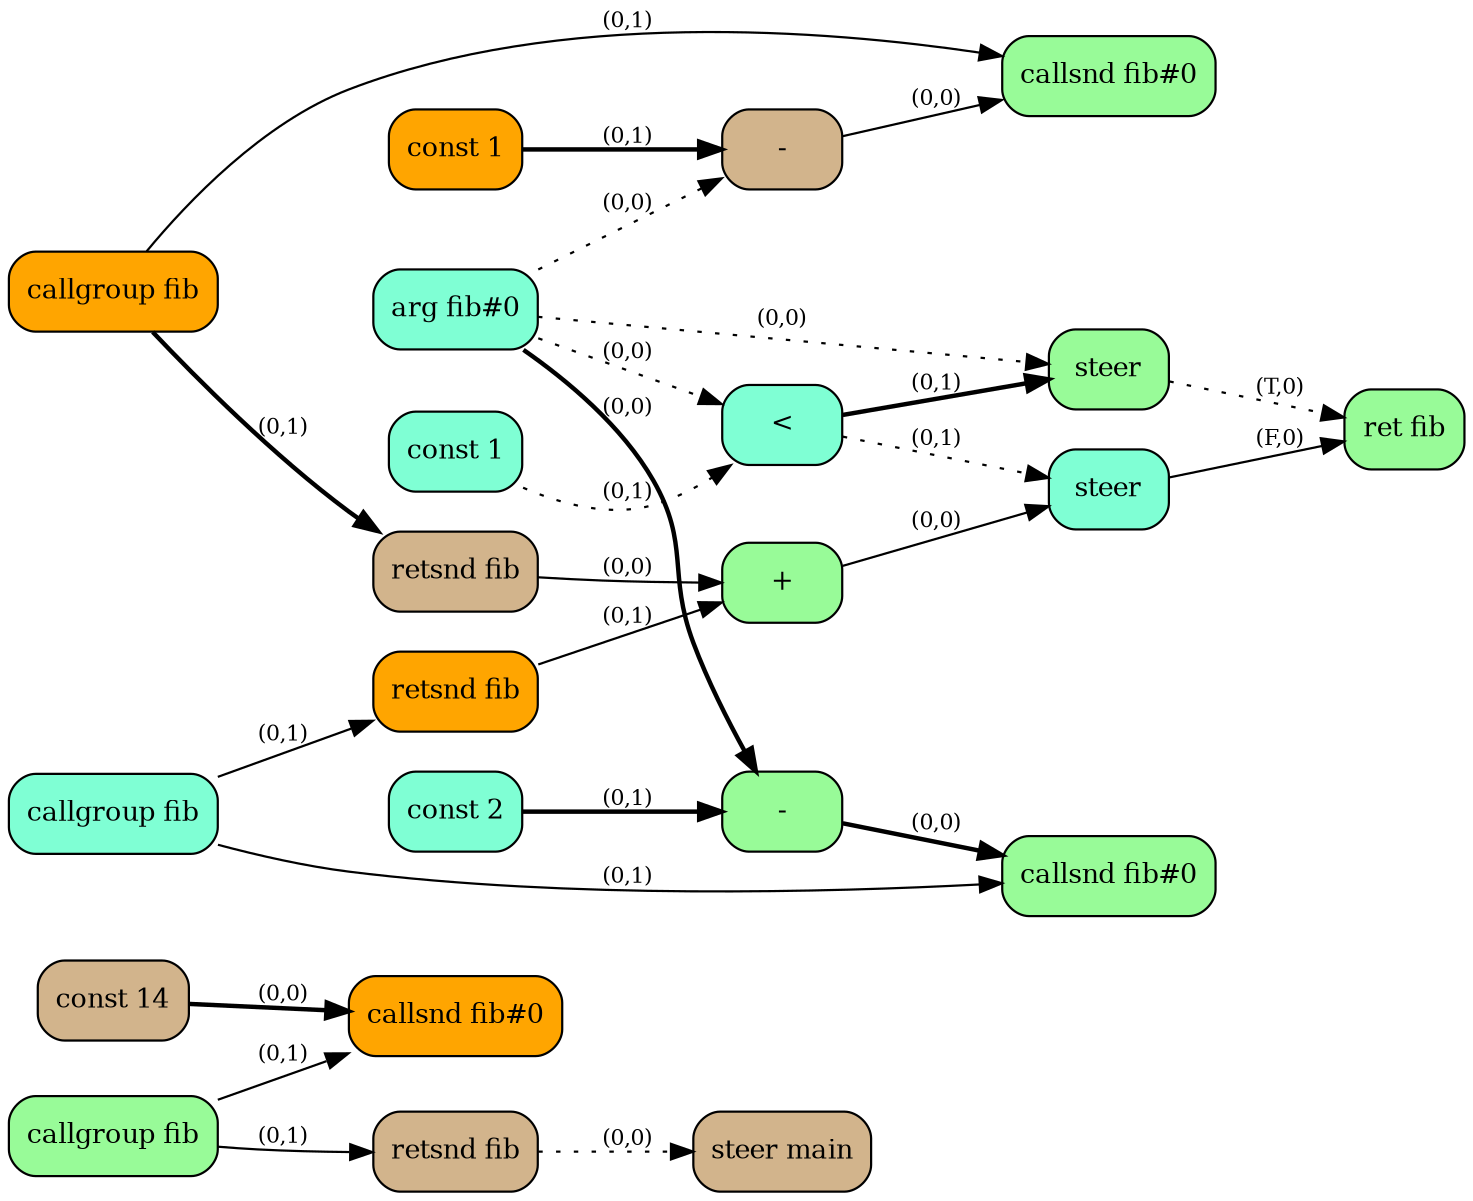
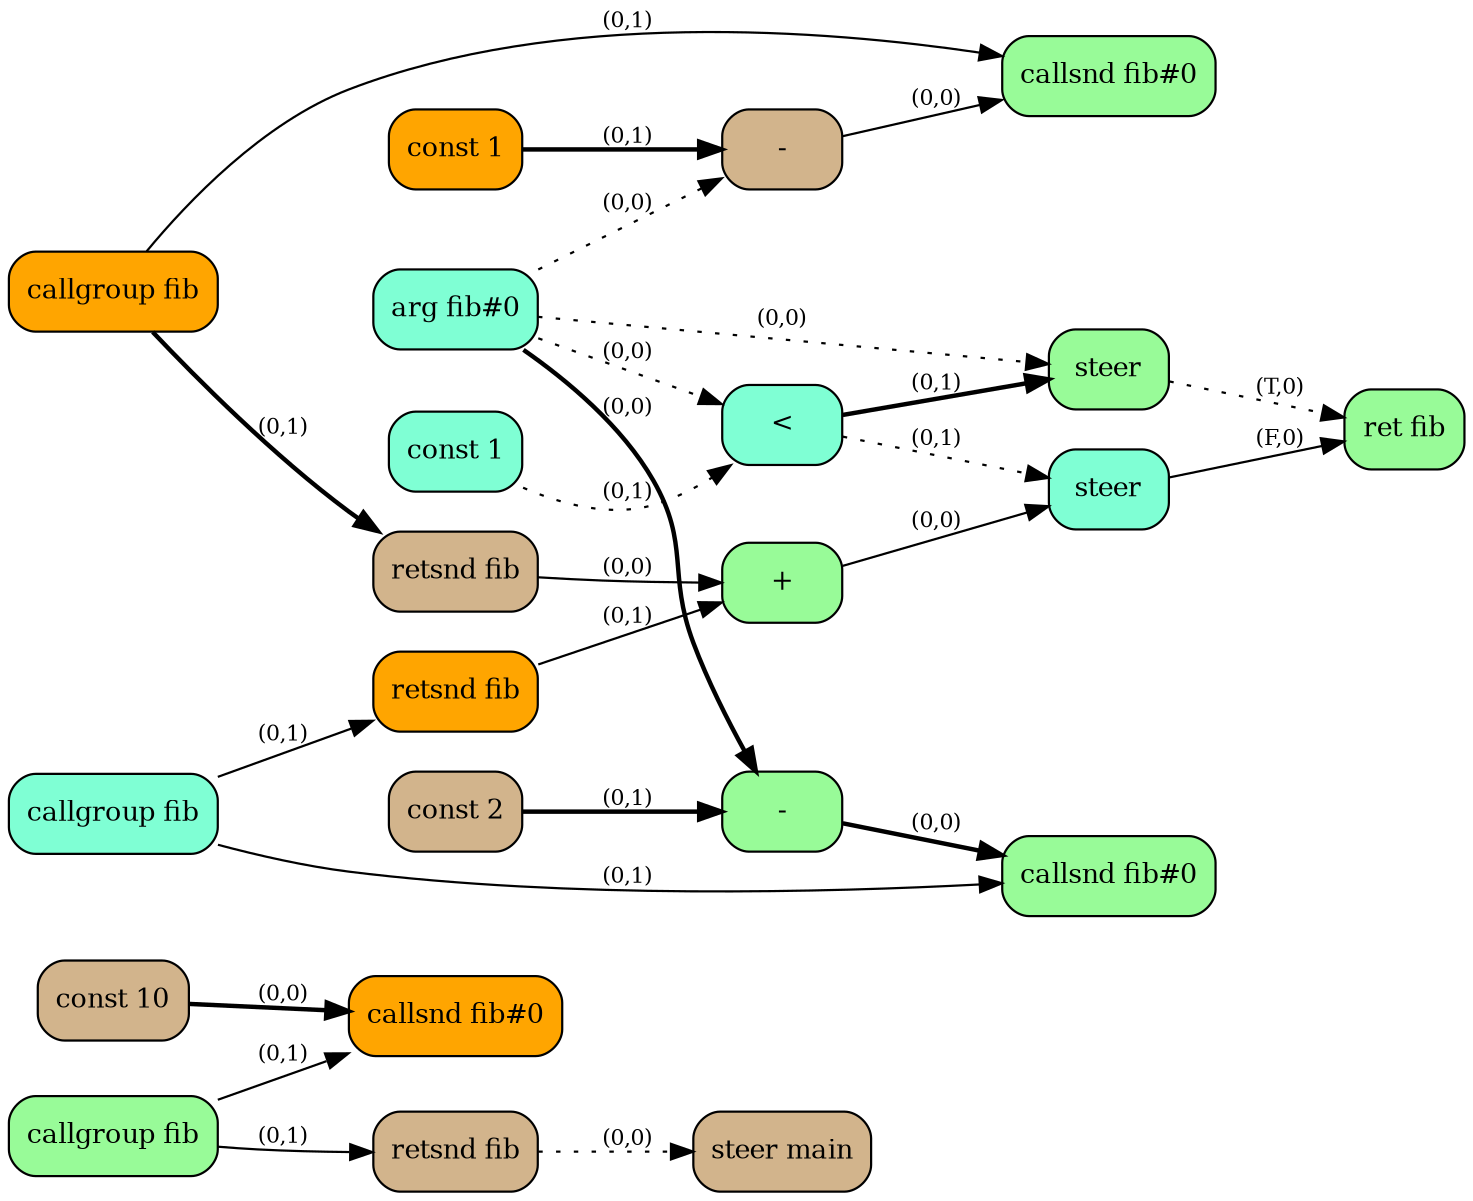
node "const 2": fillcolor aquamarine -> tan
node "const 14": label "const 14" -> "const 10"
